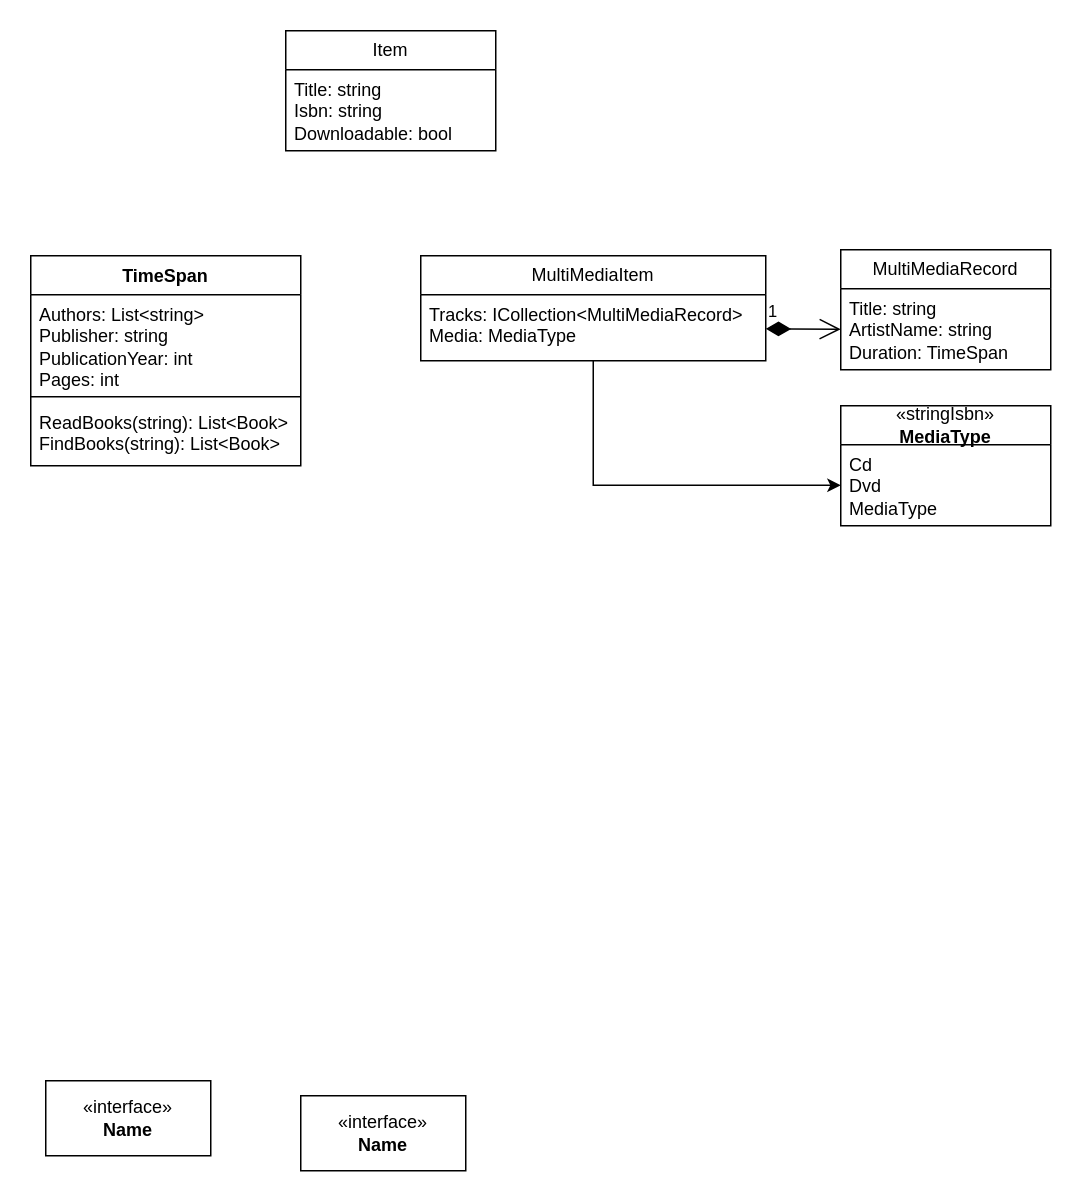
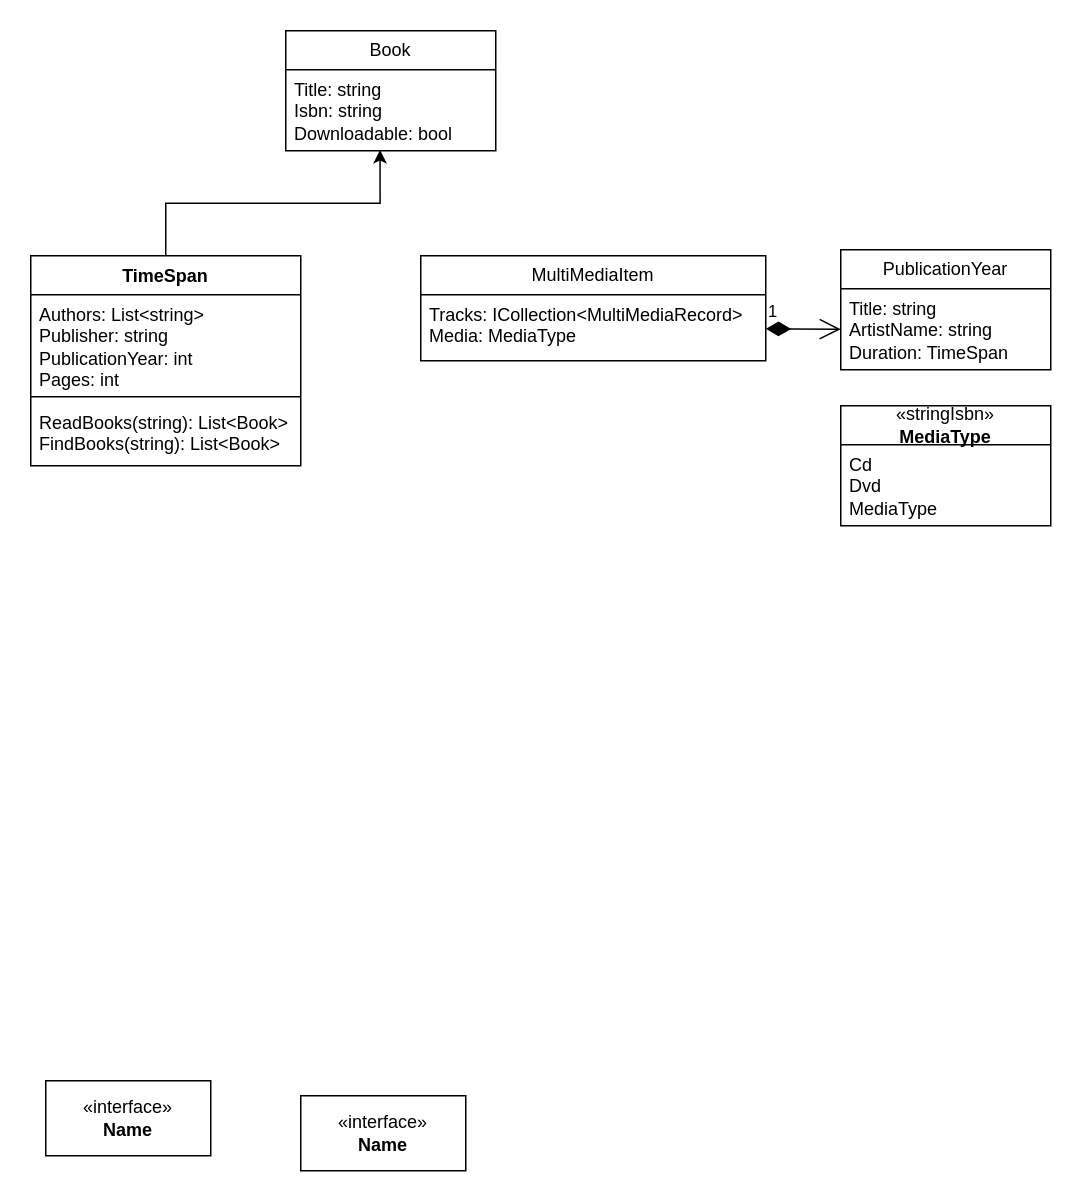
node "Item": label "Item" -> "Book"
edge "TimeSpan" -> "Title: stringIsbn: string Downloadable: bool": added
node "MultiMediaRecord": label "MultiMediaRecord" -> "PublicationYear"
edge "MultiMediaItem" -> "Cd Dvd MediaType": removed
